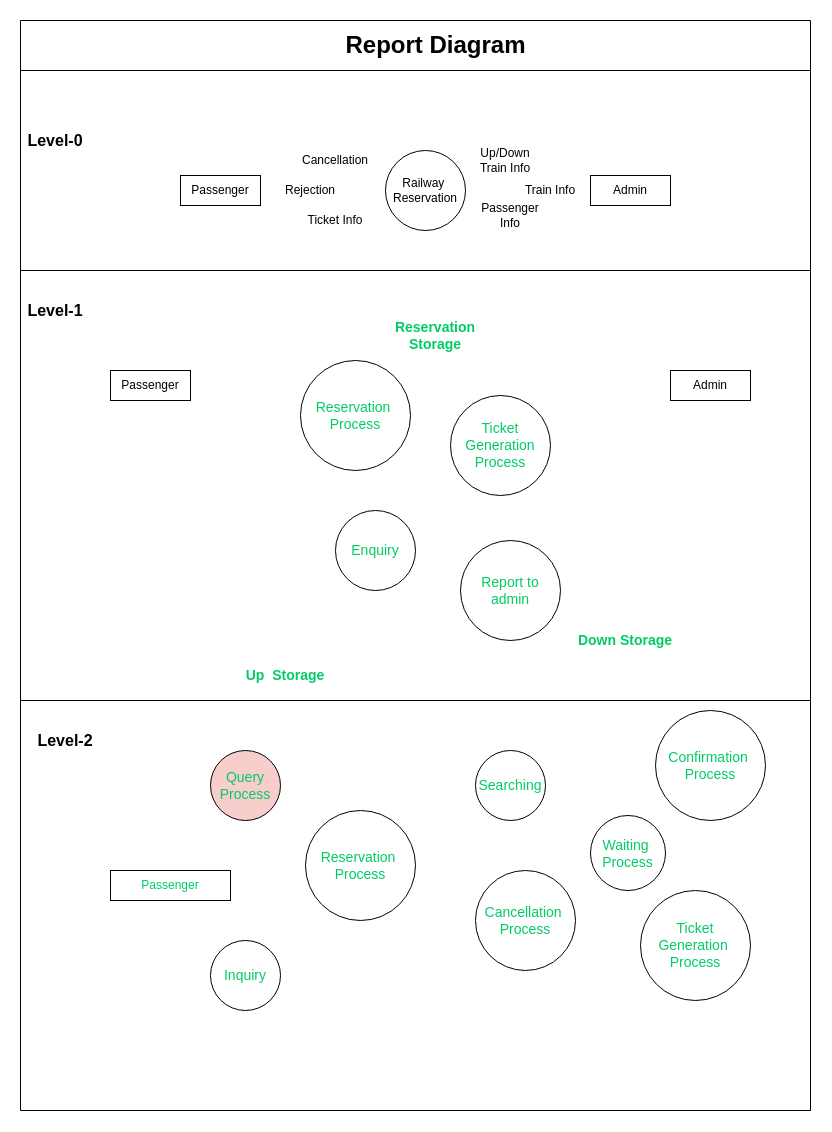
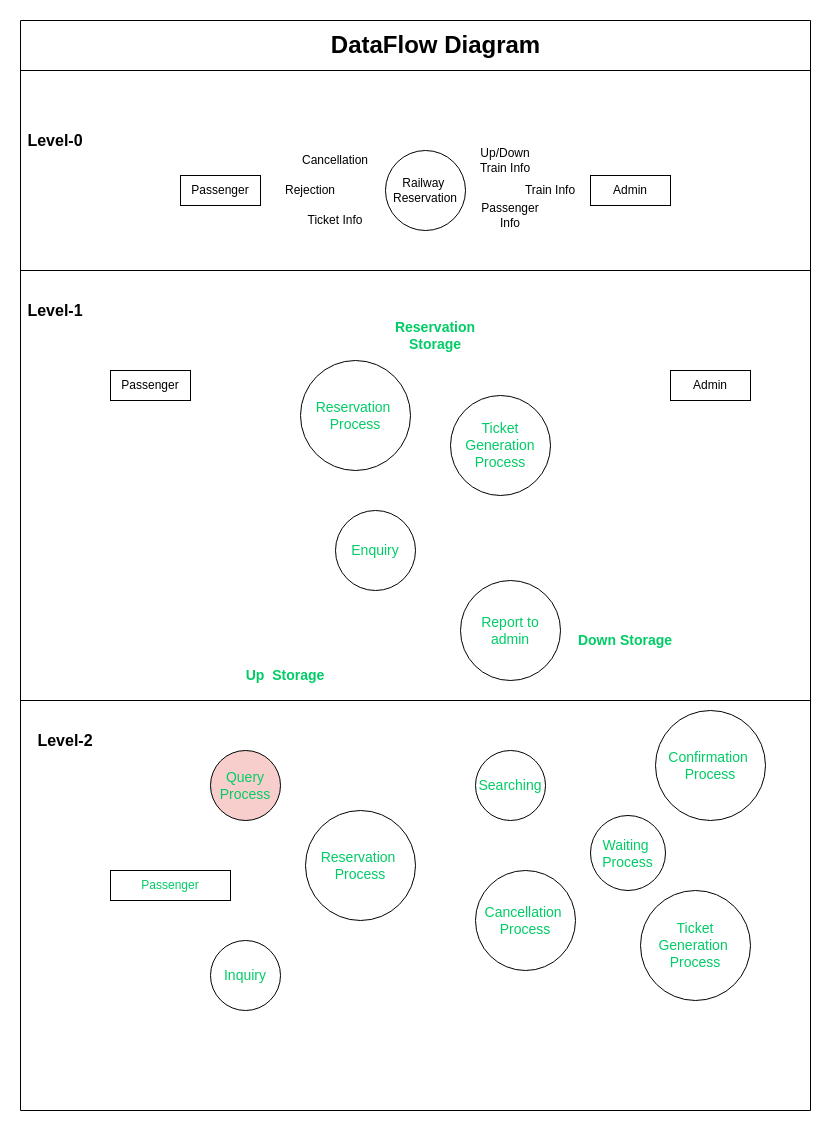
node "Report Diagram": label "Report Diagram" -> "DataFlow Diagram"
node "Report to admin": moved (511, 591) -> (511, 631)
